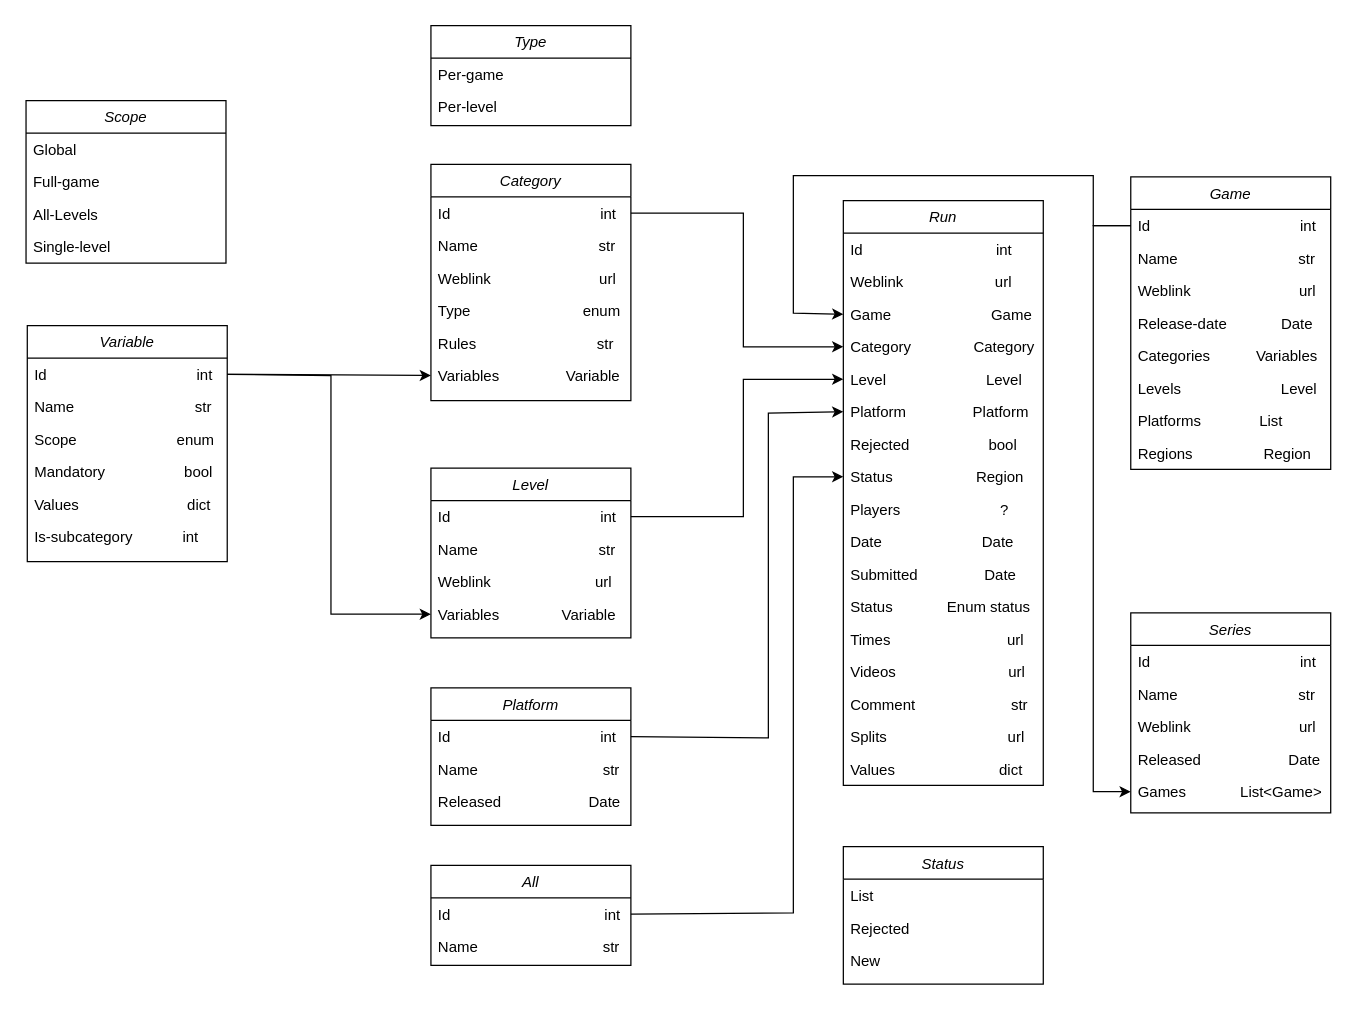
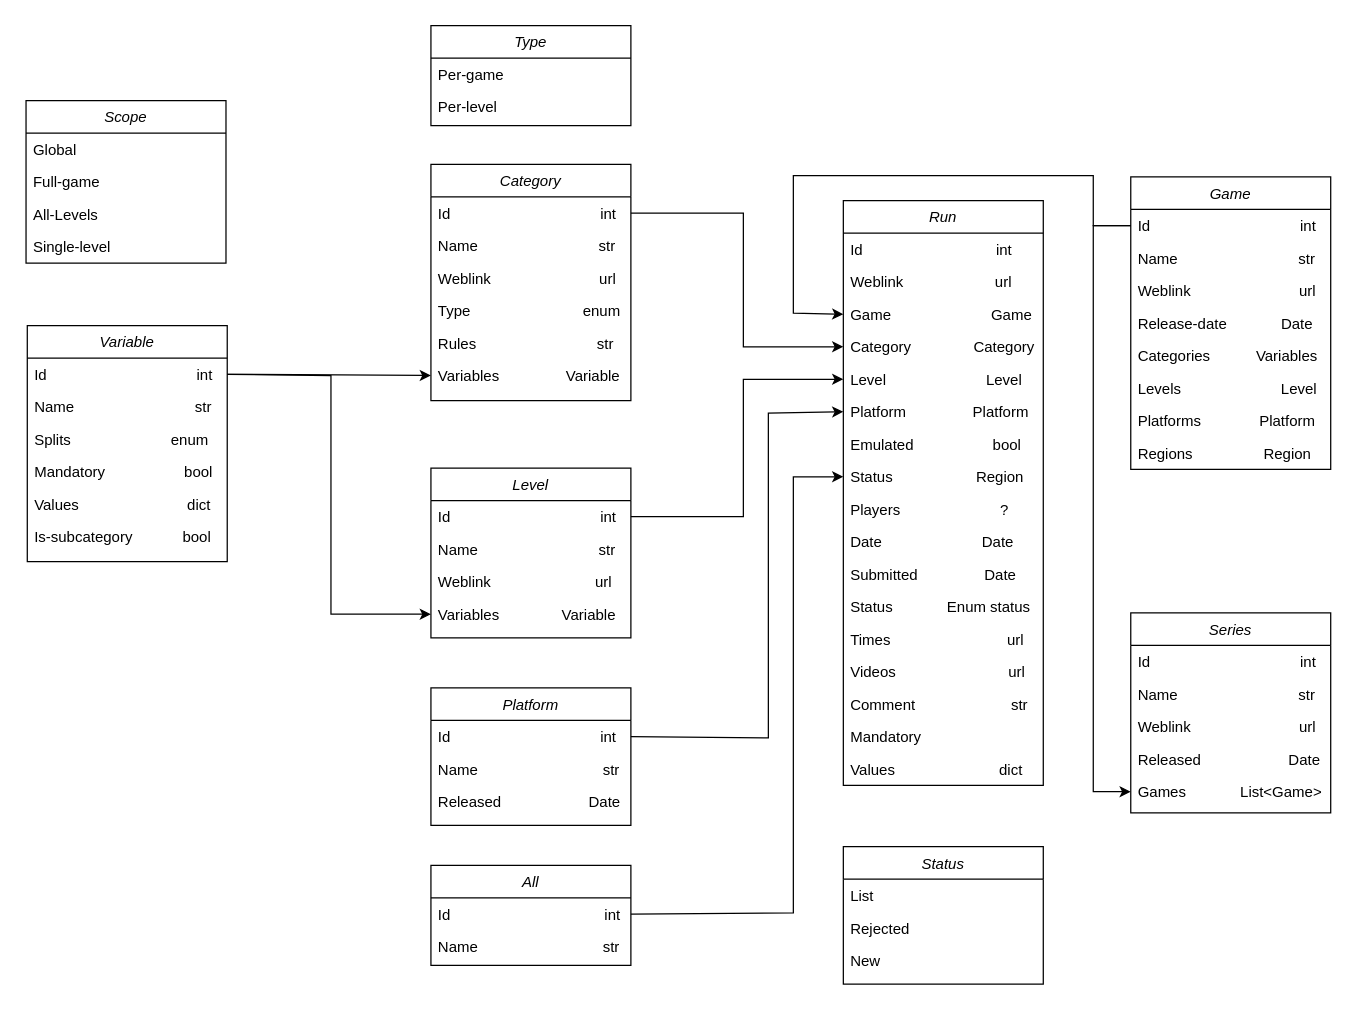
node "Platforms List": label "Platforms List" -> "Platforms Platform"
node "Scope enum": label "Scope enum" -> "Splits enum"
node "Rejected bool": label "Rejected bool" -> "Emulated bool"
node "Is-subcategory int": label "Is-subcategory int" -> "Is-subcategory bool"
node "Splits url": label "Splits url" -> "Mandatory url"
